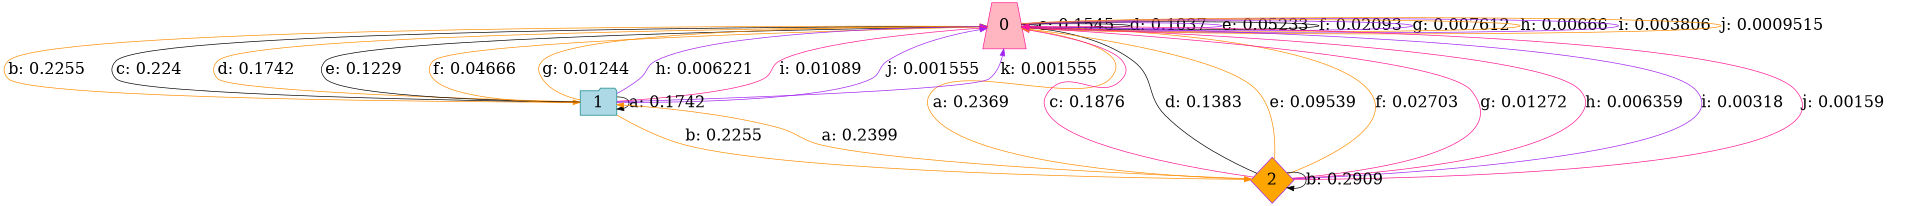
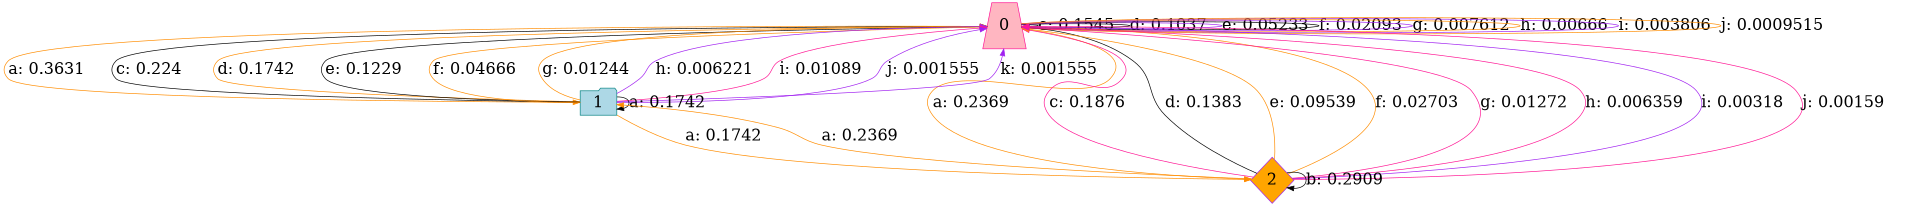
edge "0" -> "1": label "b: 0.2255   " -> "a: 0.3631   "
edge "1" -> "2": label "b: 0.2255   " -> "a: 0.1742   "
edge "2" -> "1": label "a: 0.2399   " -> "a: 0.2369   "
